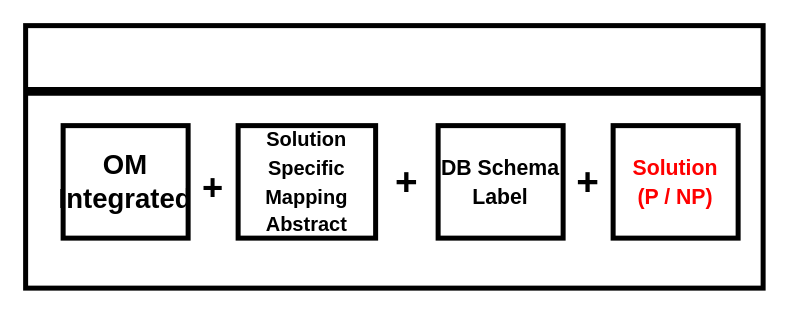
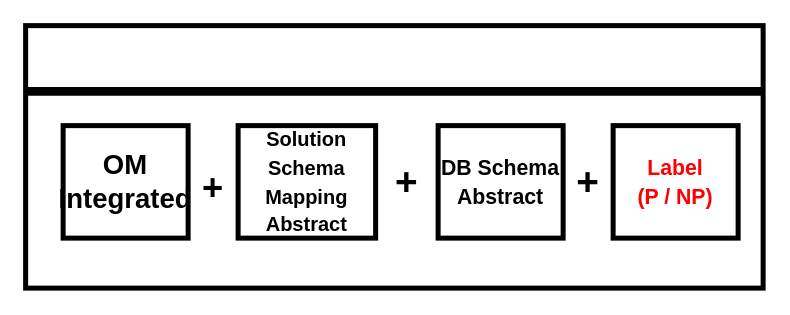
node "Solution Specific Mapping Abstract": label "Solution Specific Mapping Abstract" -> "Solution Schema Mapping Abstract"
node "DB Schema Label": label "DB Schema Label" -> "DB Schema Abstract"
node "Solution (P / NP)": label "Solution (P / NP)" -> "Label (P / NP)"
